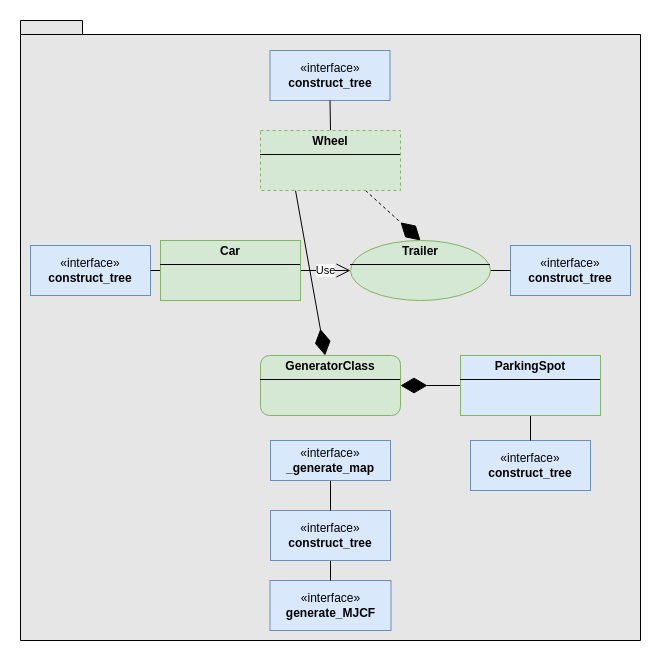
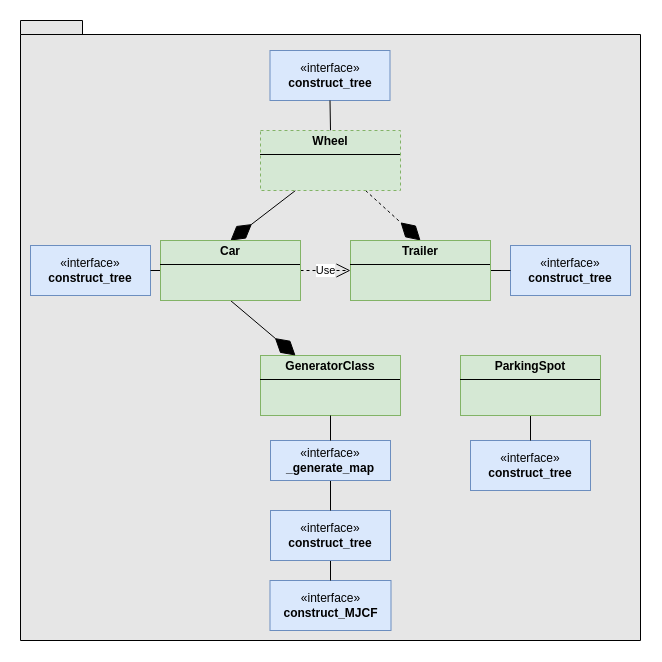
edge "Wheel" -> "GeneratorClass": now "Wheel" -> "Car"
edge "Car" -> "Trailer": style solid -> dashed
node "Trailer": shape ellipse -> rectangle
edge "Car" -> "GeneratorClass": added
node "GeneratorClass": shape rounded rectangle -> rectangle
edge "ParkingSpot" -> "GeneratorClass": removed
node "ParkingSpot": fillcolor #dae8fc -> #d5e8d4
edge "GeneratorClass" -- "«interface» _generate_map": added
node "«interface» generate_MJCF": label "«interface» generate_MJCF" -> "«interface» construct_MJCF"
